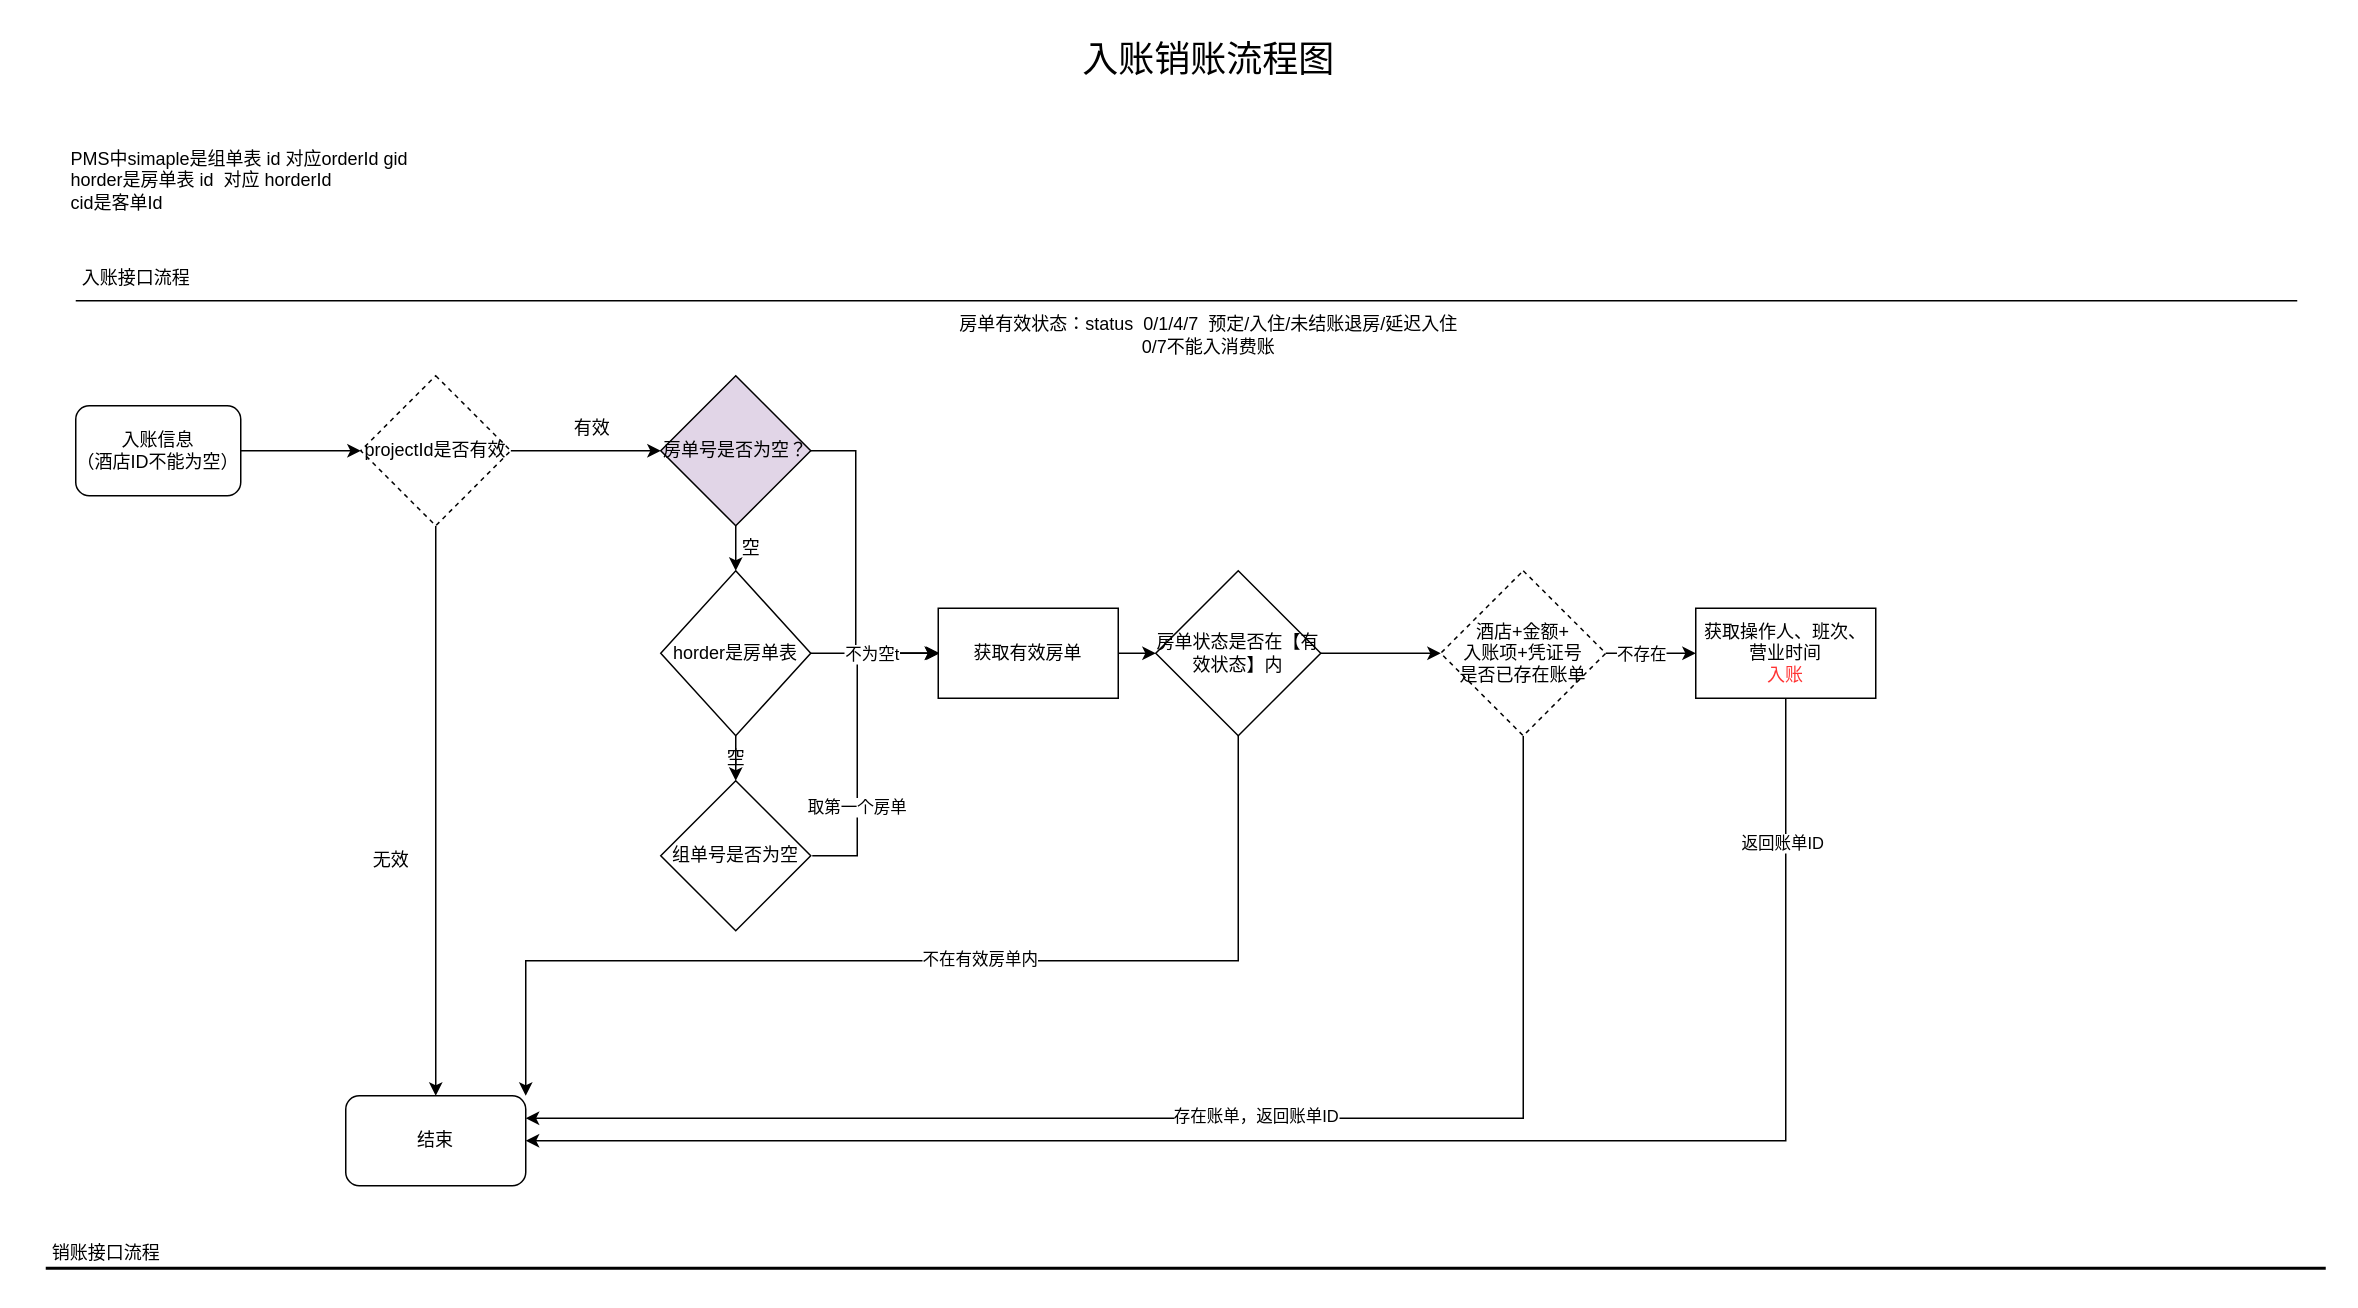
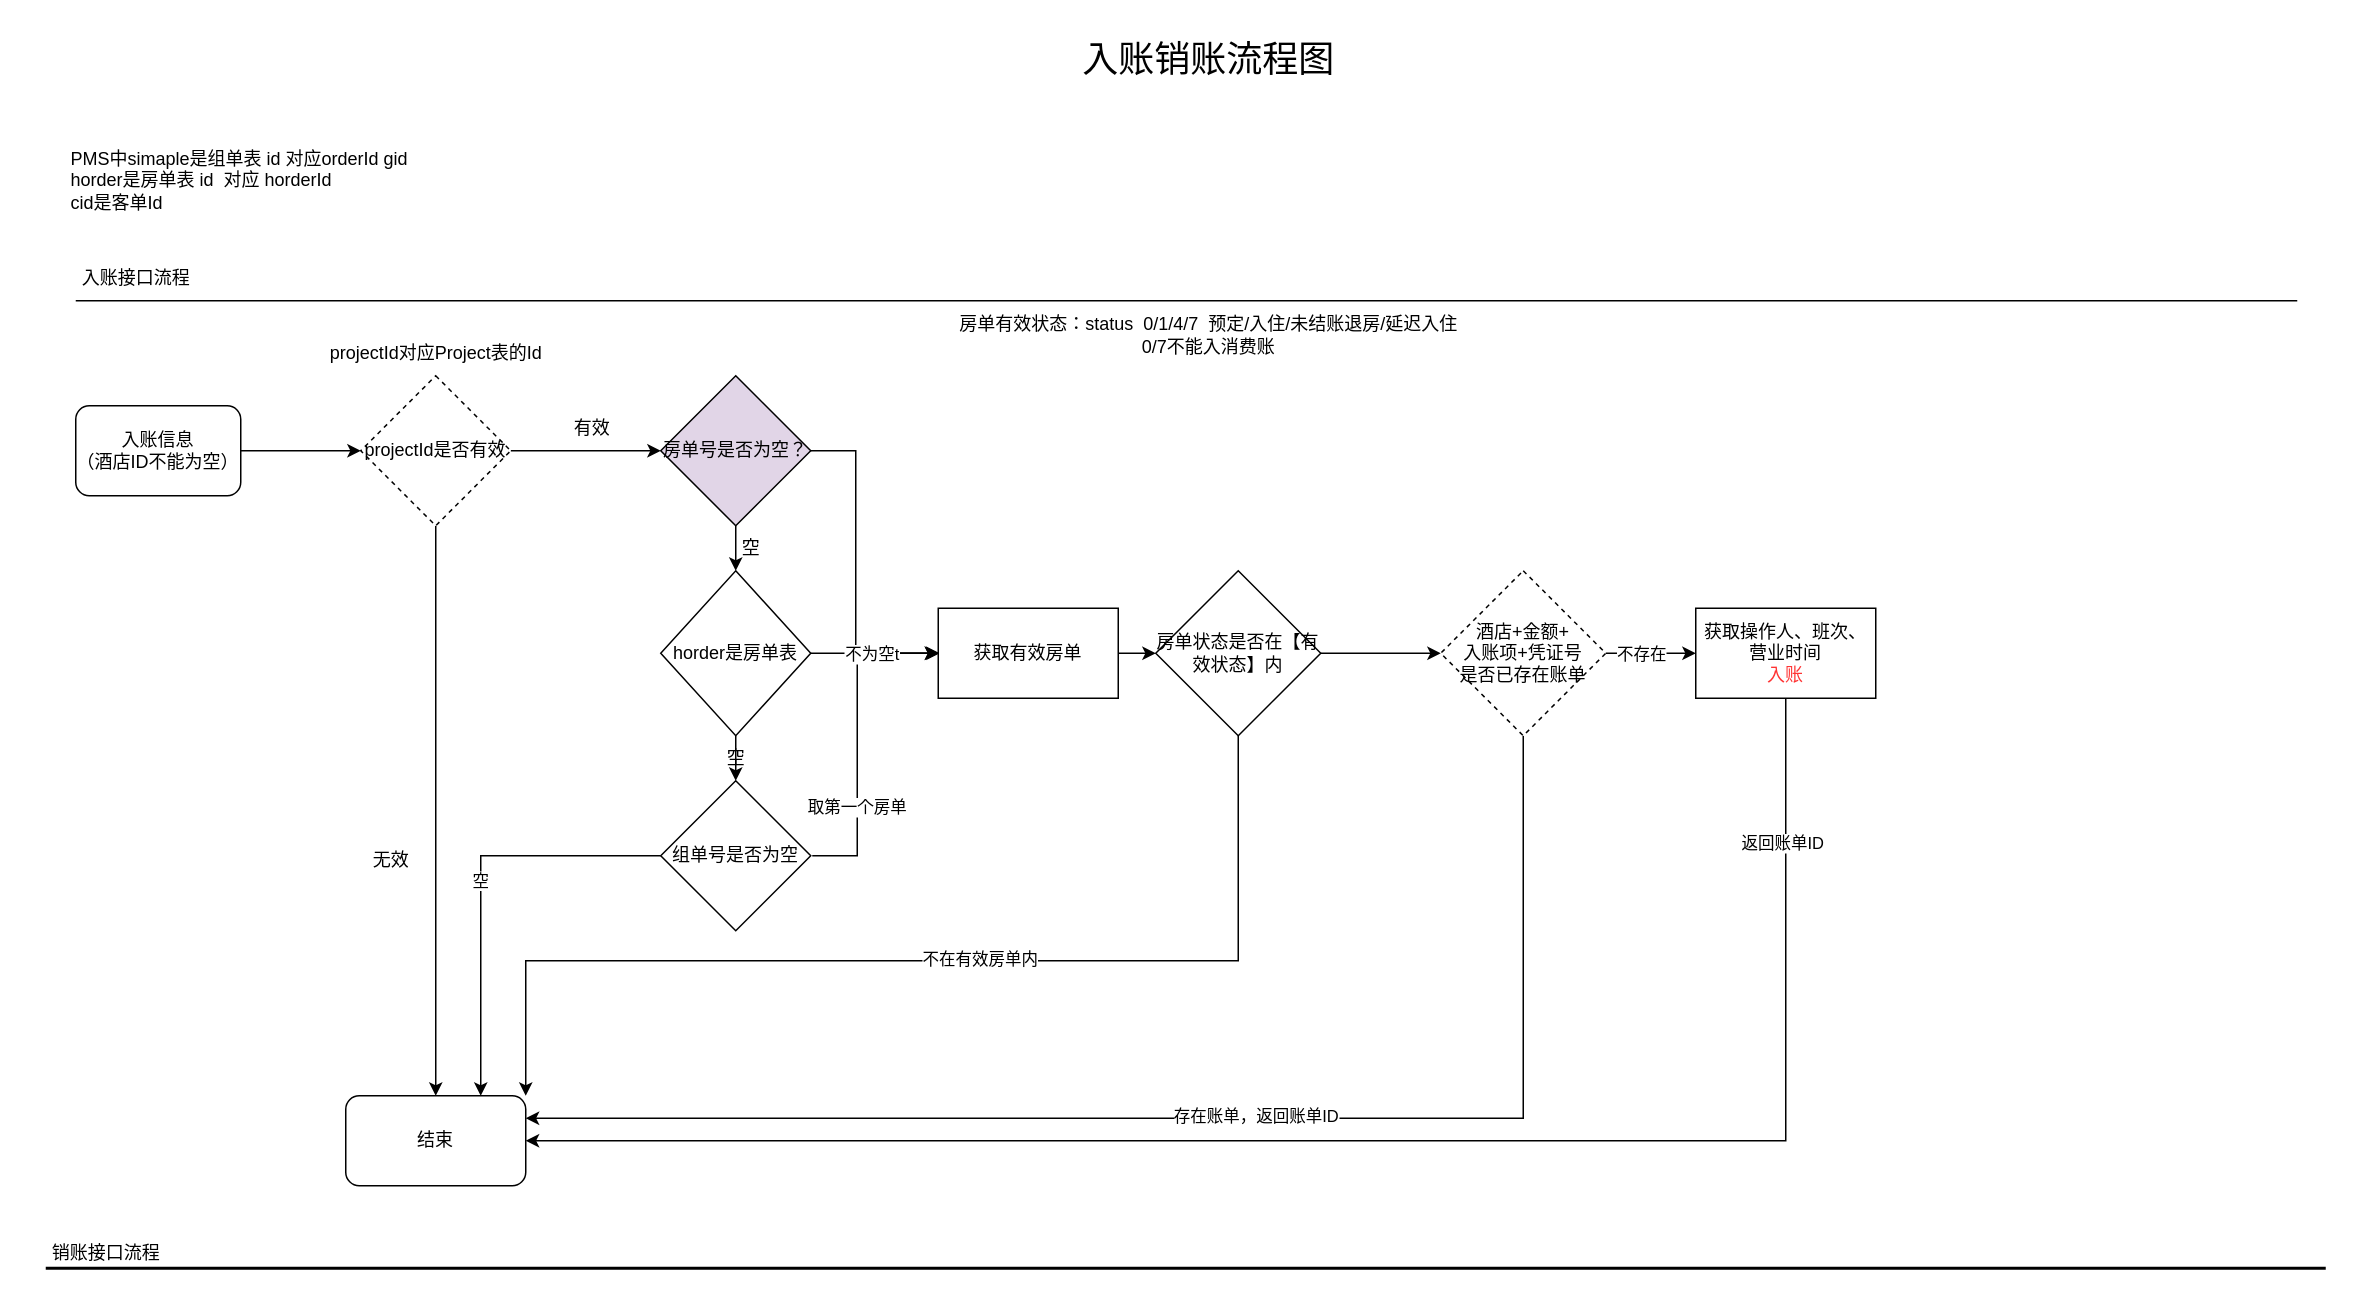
node "projectId对应Project表的Id": added
edge "组单号是否为空" -> "结束": added, label "空"
